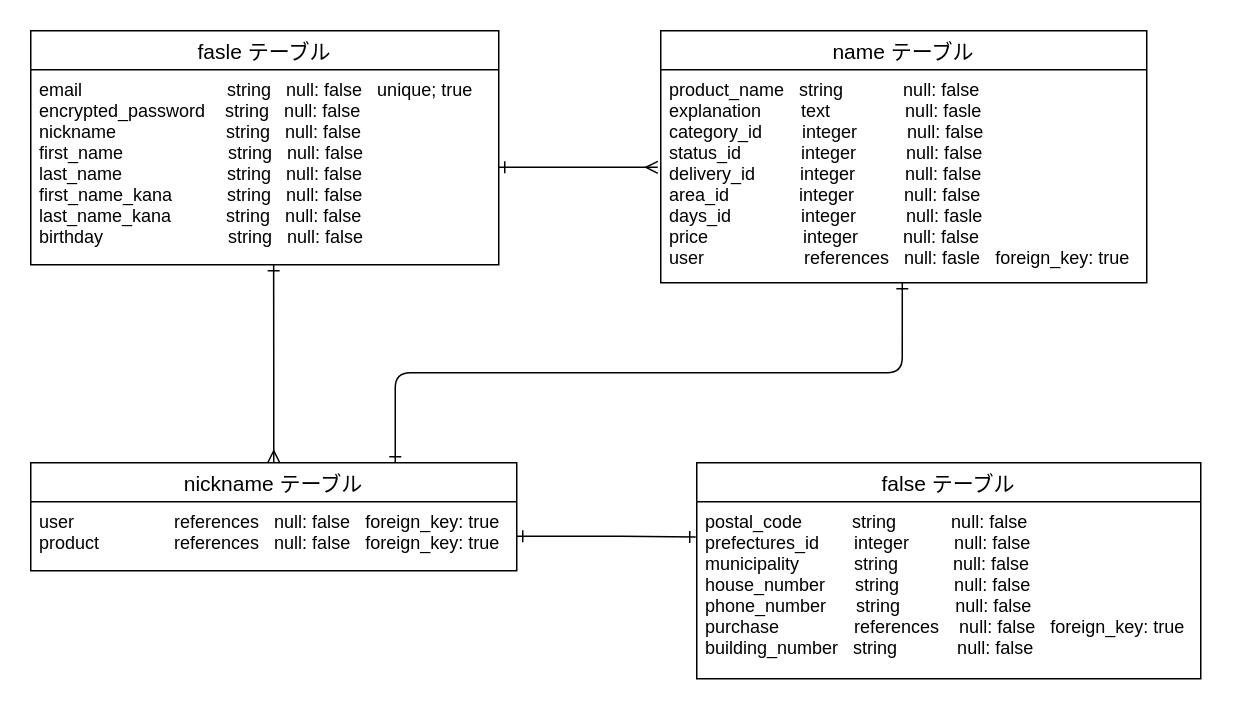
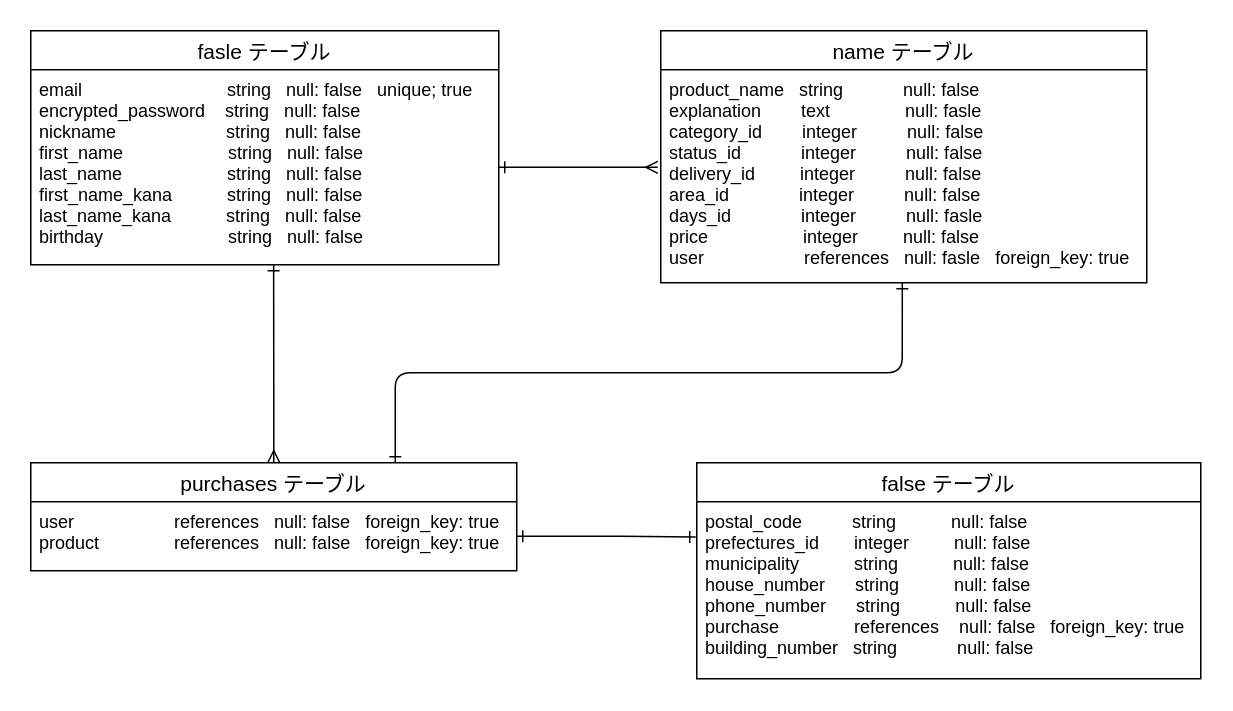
node "nickname テーブル": label "nickname テーブル" -> "purchases テーブル"
